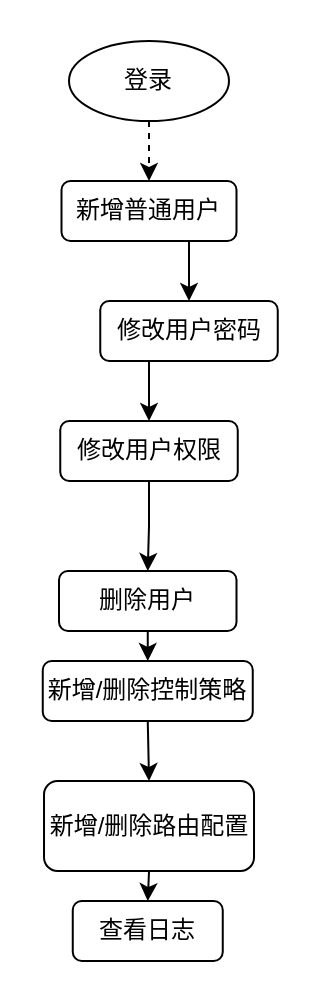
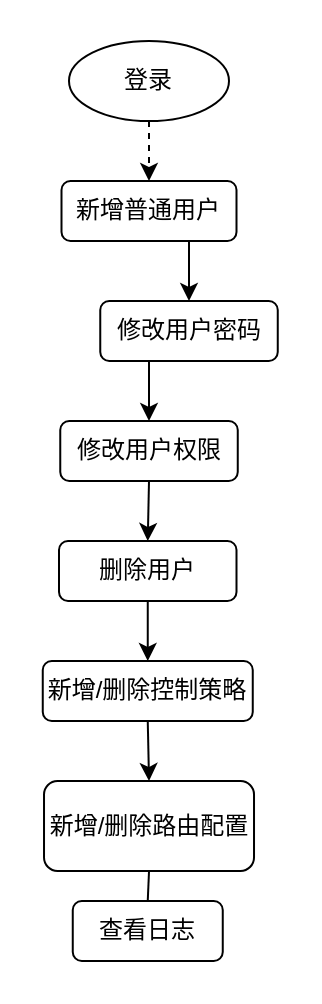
node "删除用户": moved (148, 601) -> (148, 571)
edge "新增/删除路由配置" -> "查看日志": arrowhead classic -> none
